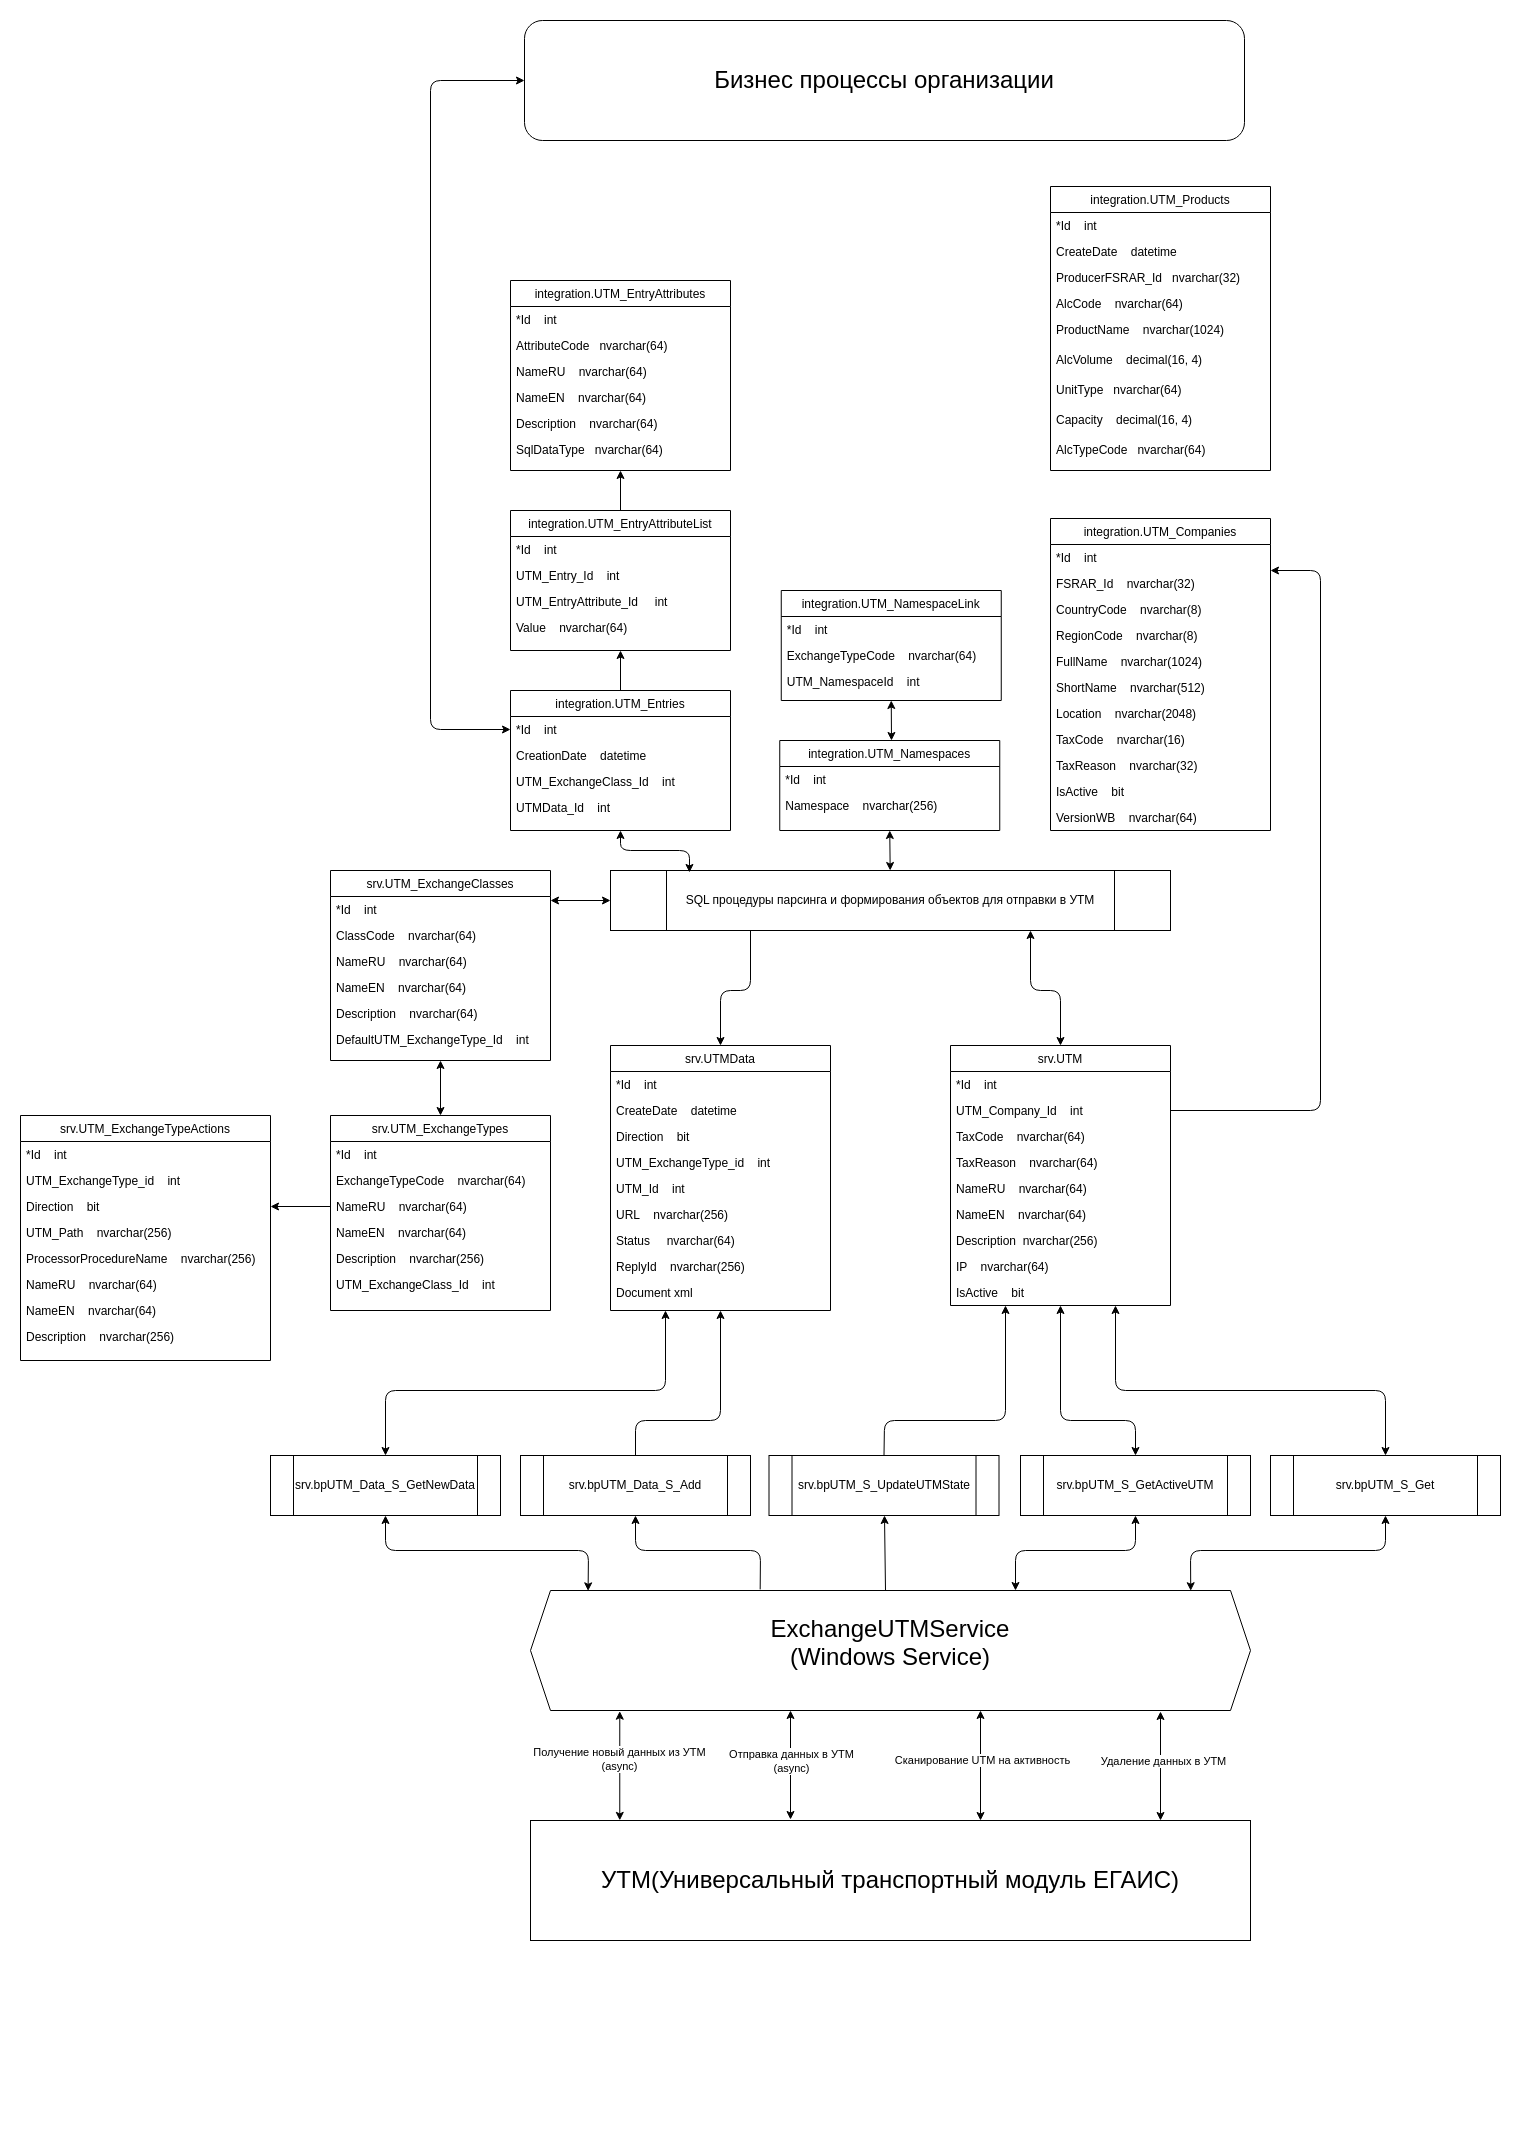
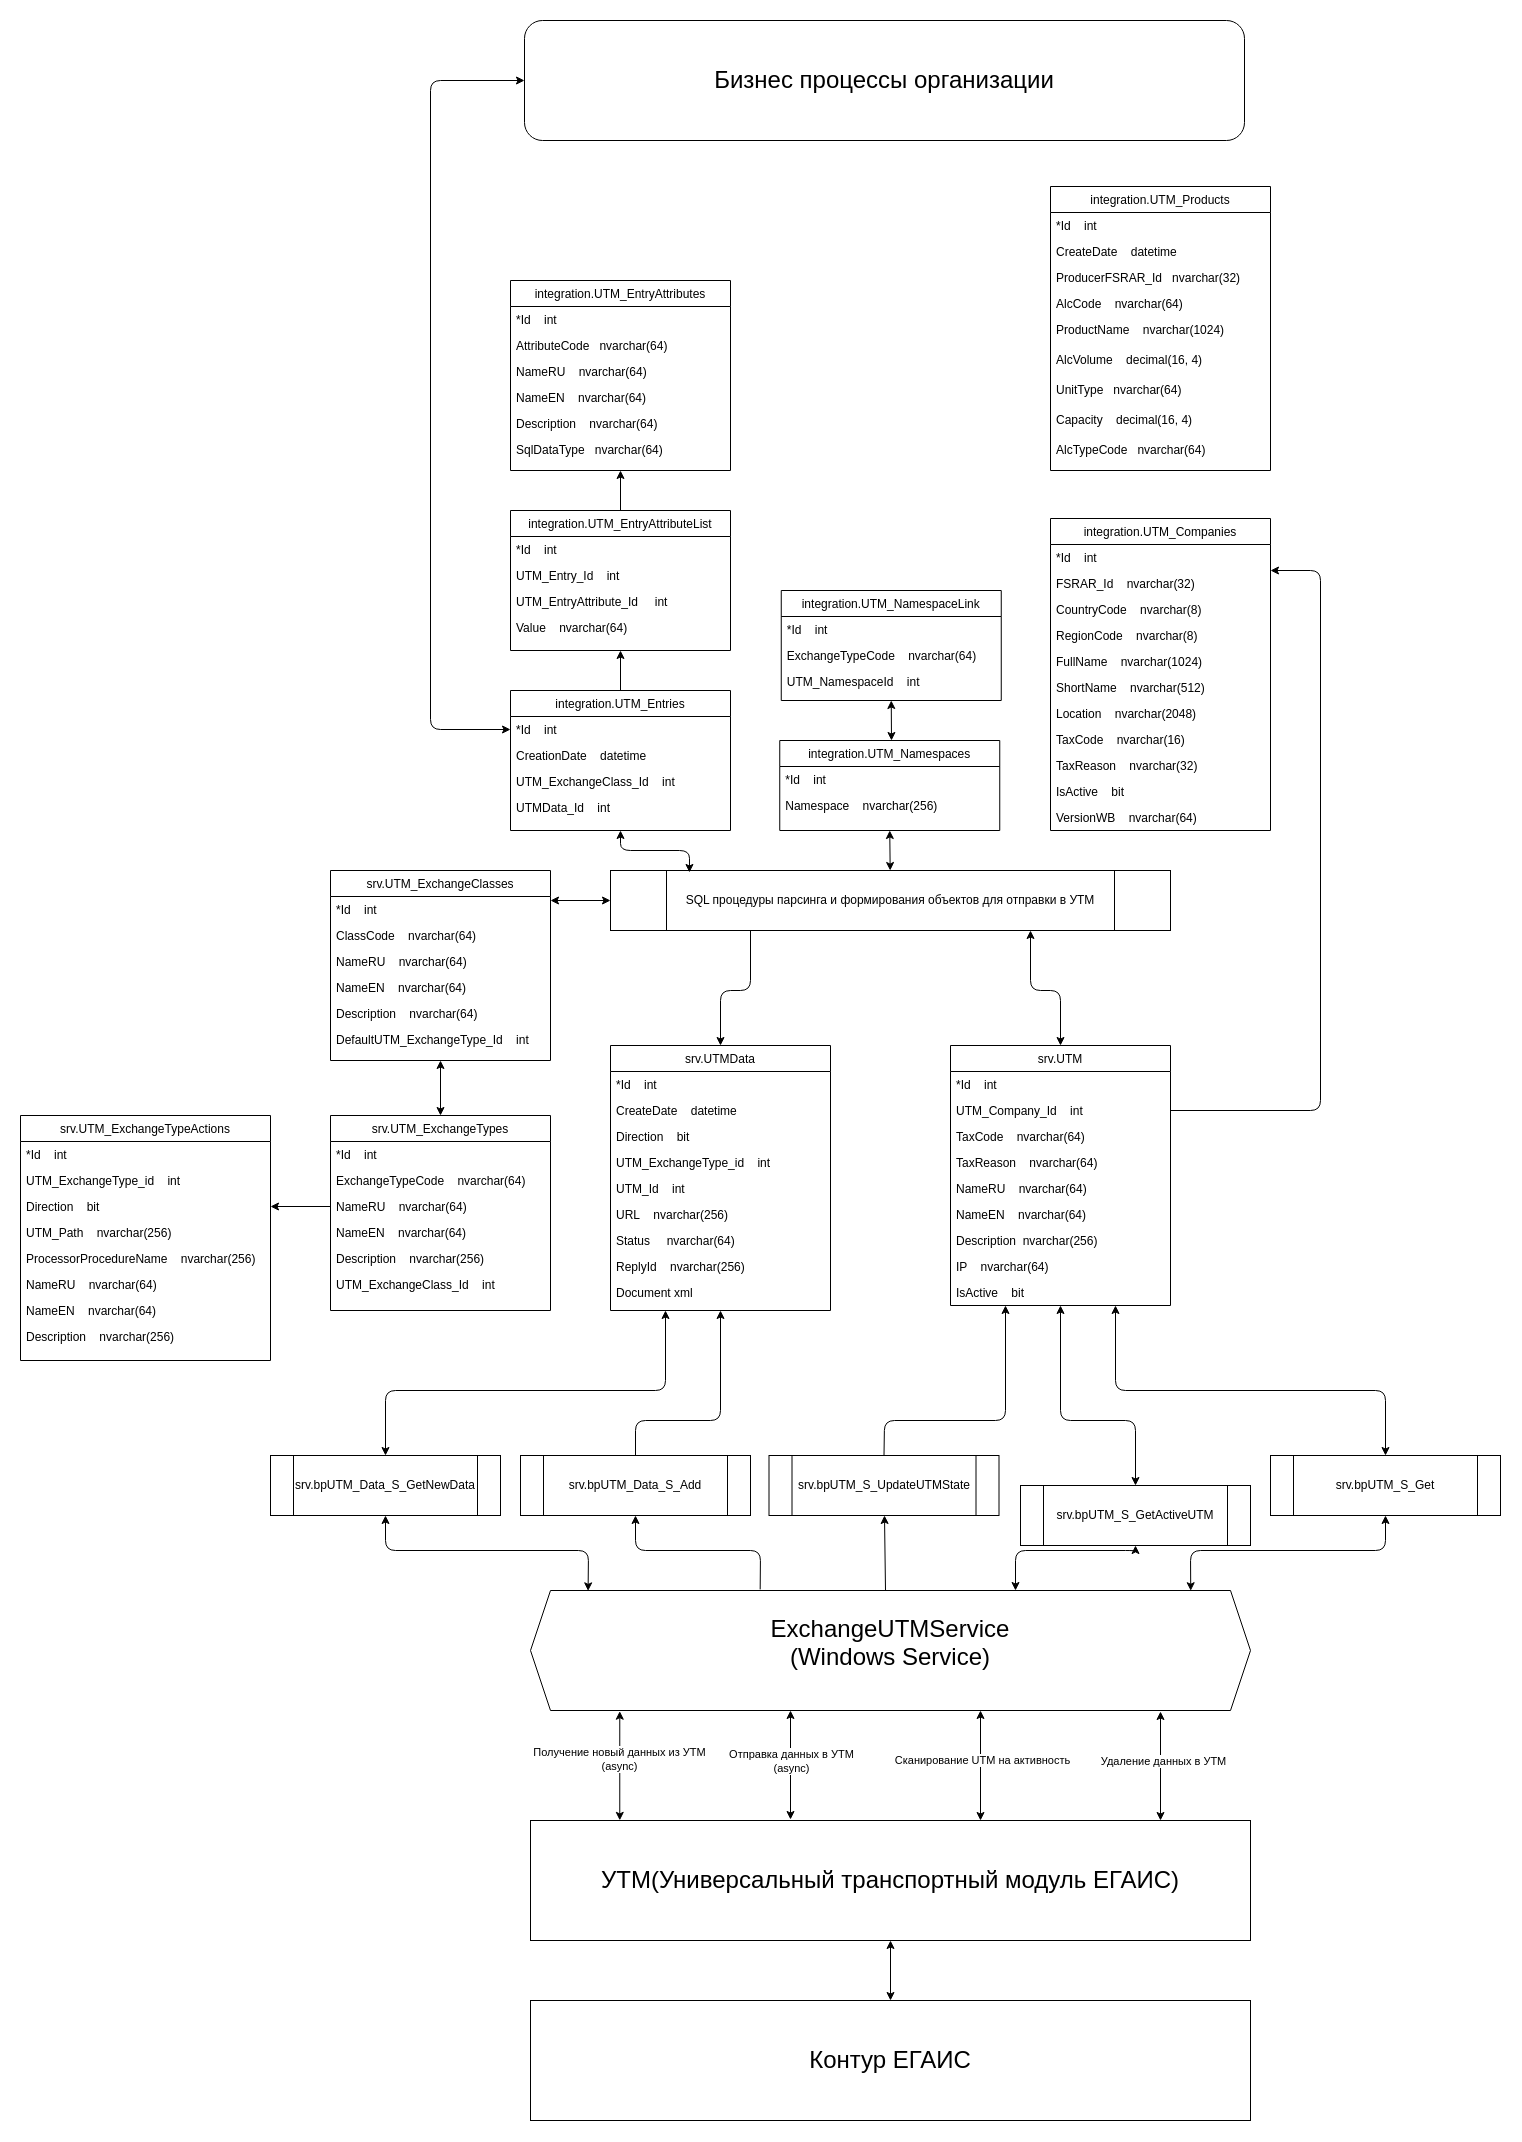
node "srv.bpUTM_S_GetActiveUTM": moved (1136, 1486) -> (1136, 1516)
edge "УТМ(Универсальный транспортный модуль ЕГАИС)" -- "Контур ЕГАИС": added
node "Контур ЕГАИС": added
